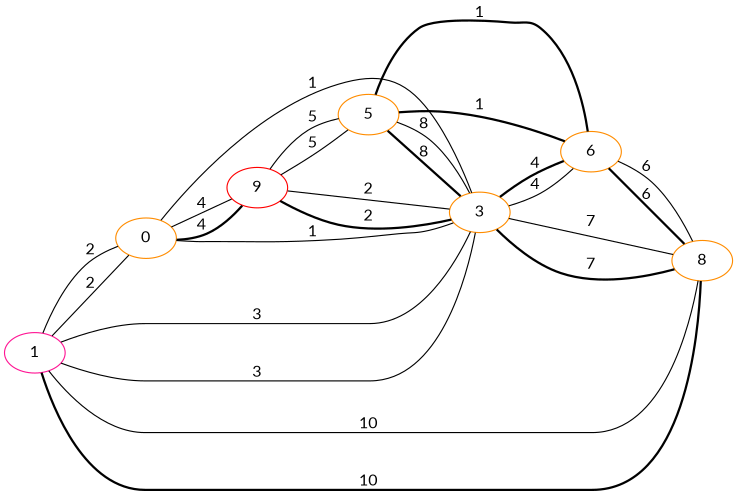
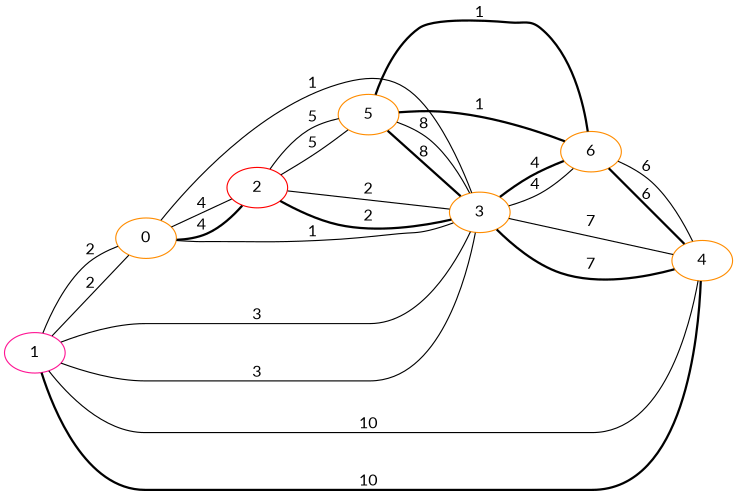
node "9": label "9" -> "2"
node "8": label "8" -> "4"
